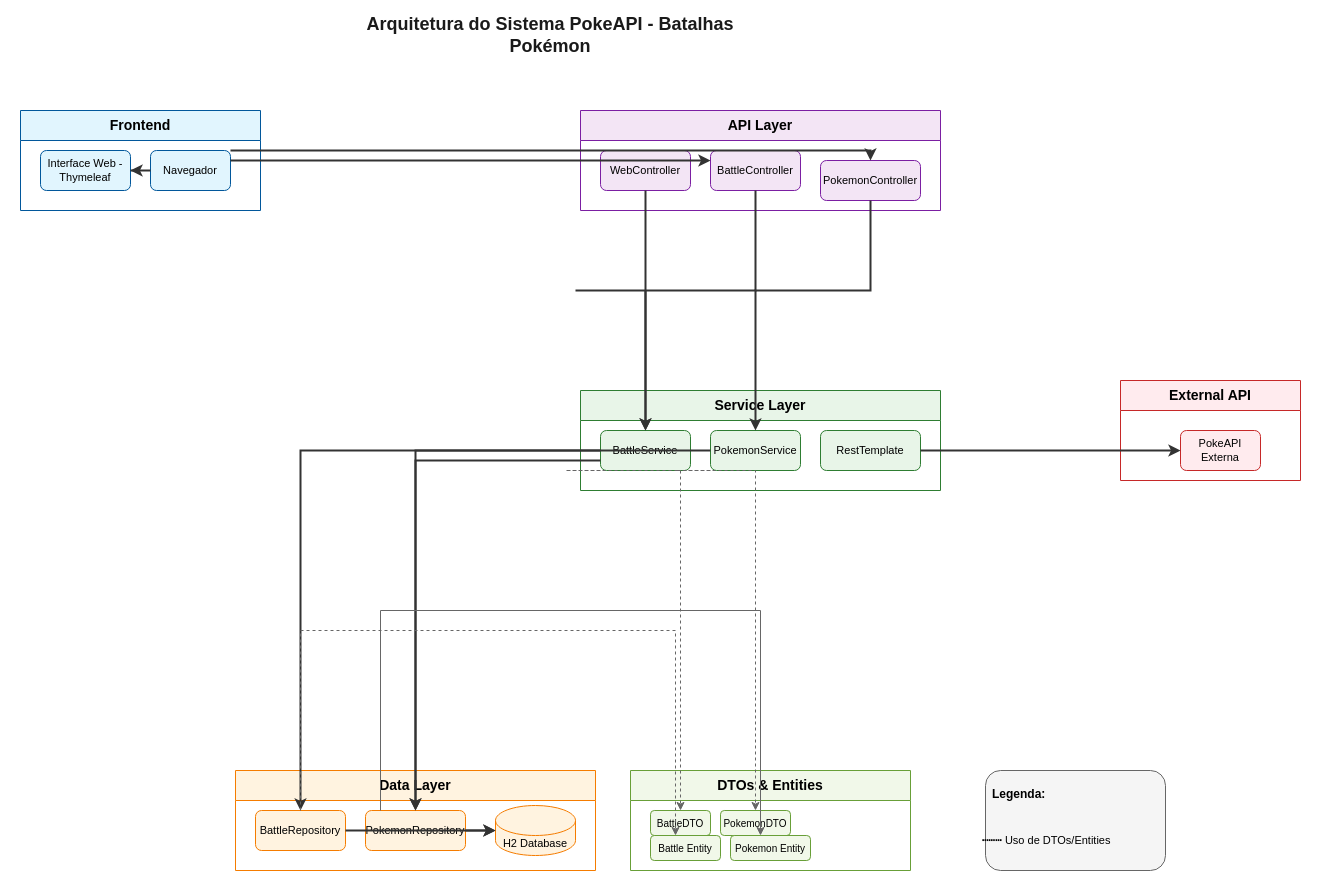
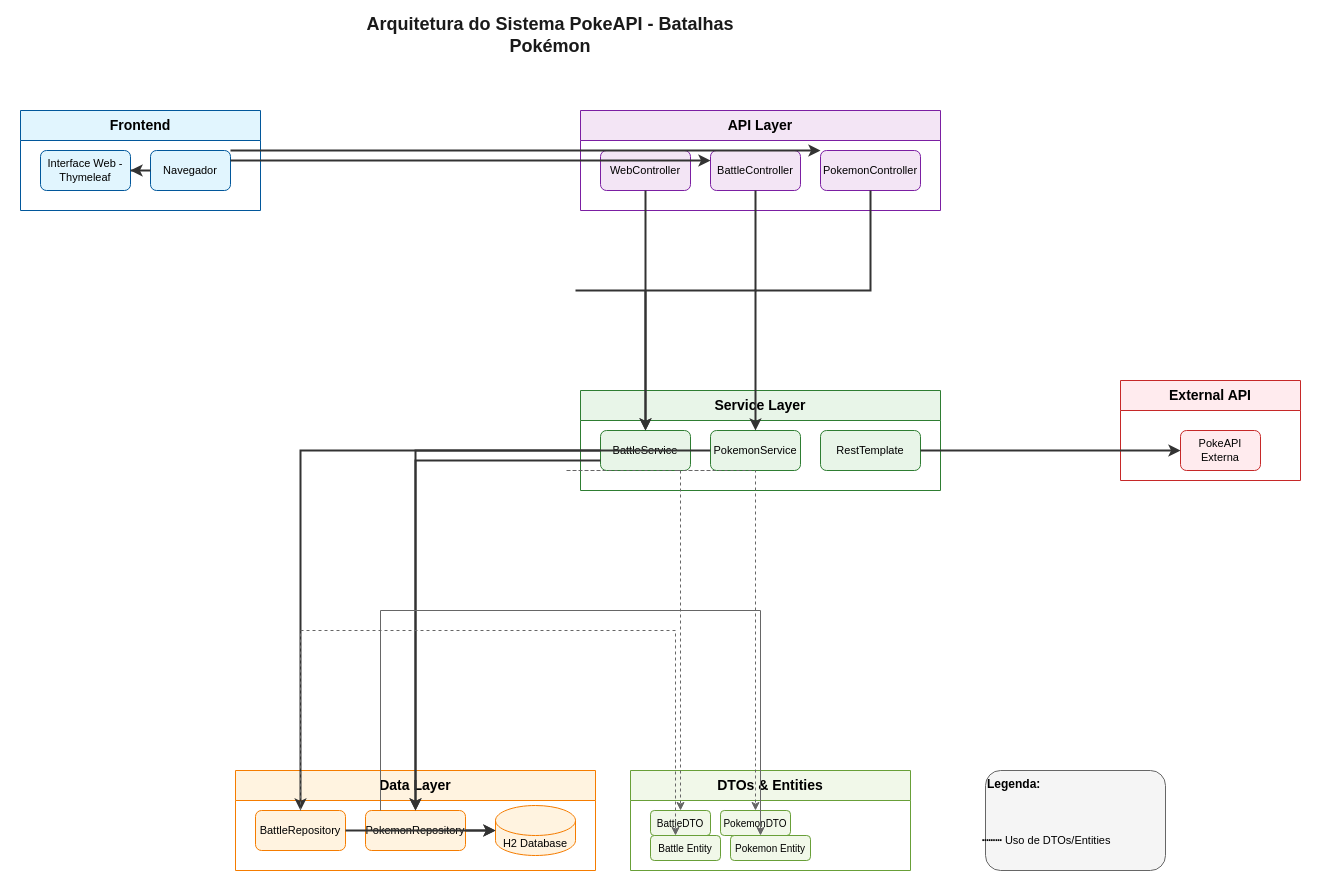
node "PokemonController": moved (871, 181) -> (871, 171)
node "Legenda:": moved (1021, 791) -> (1016, 781)
